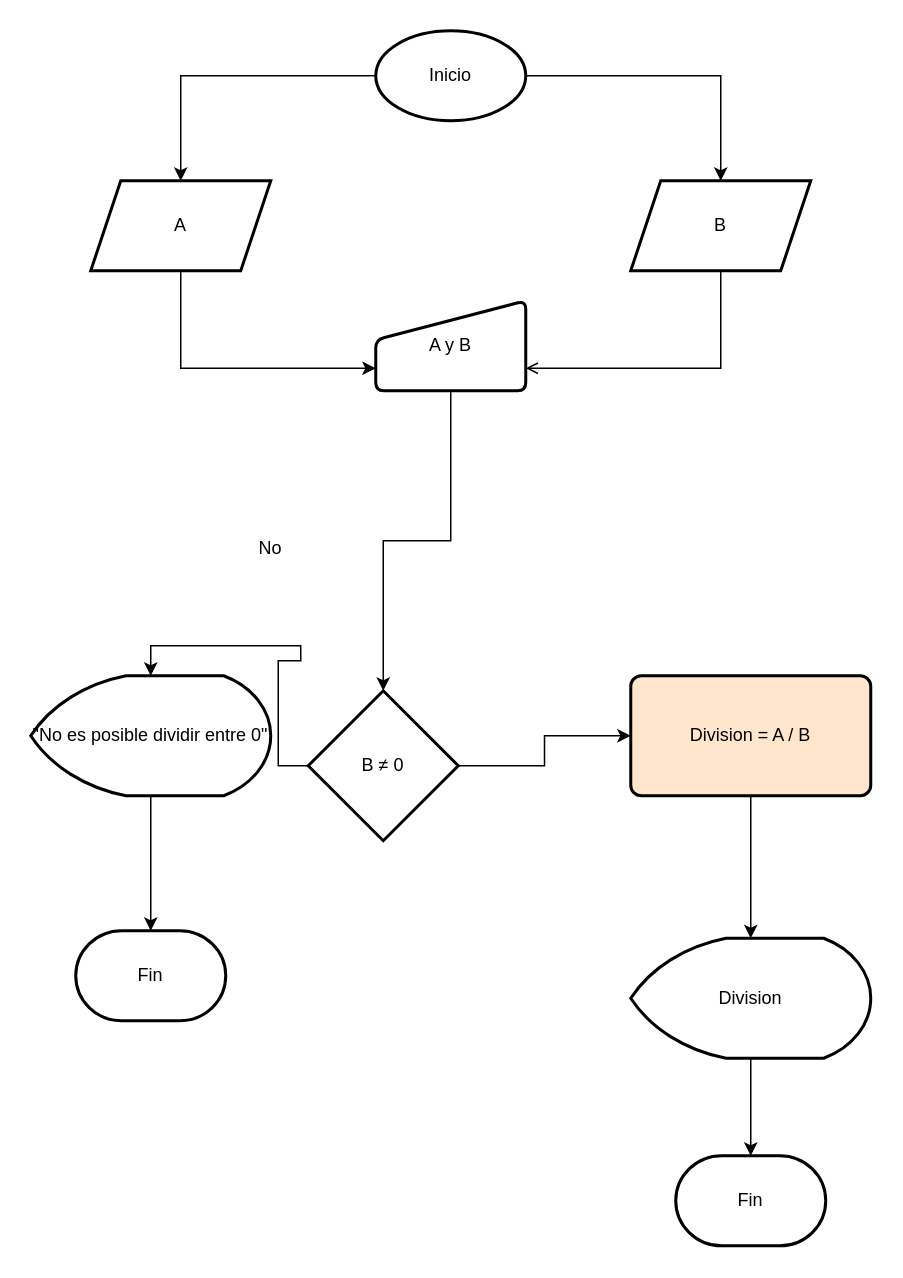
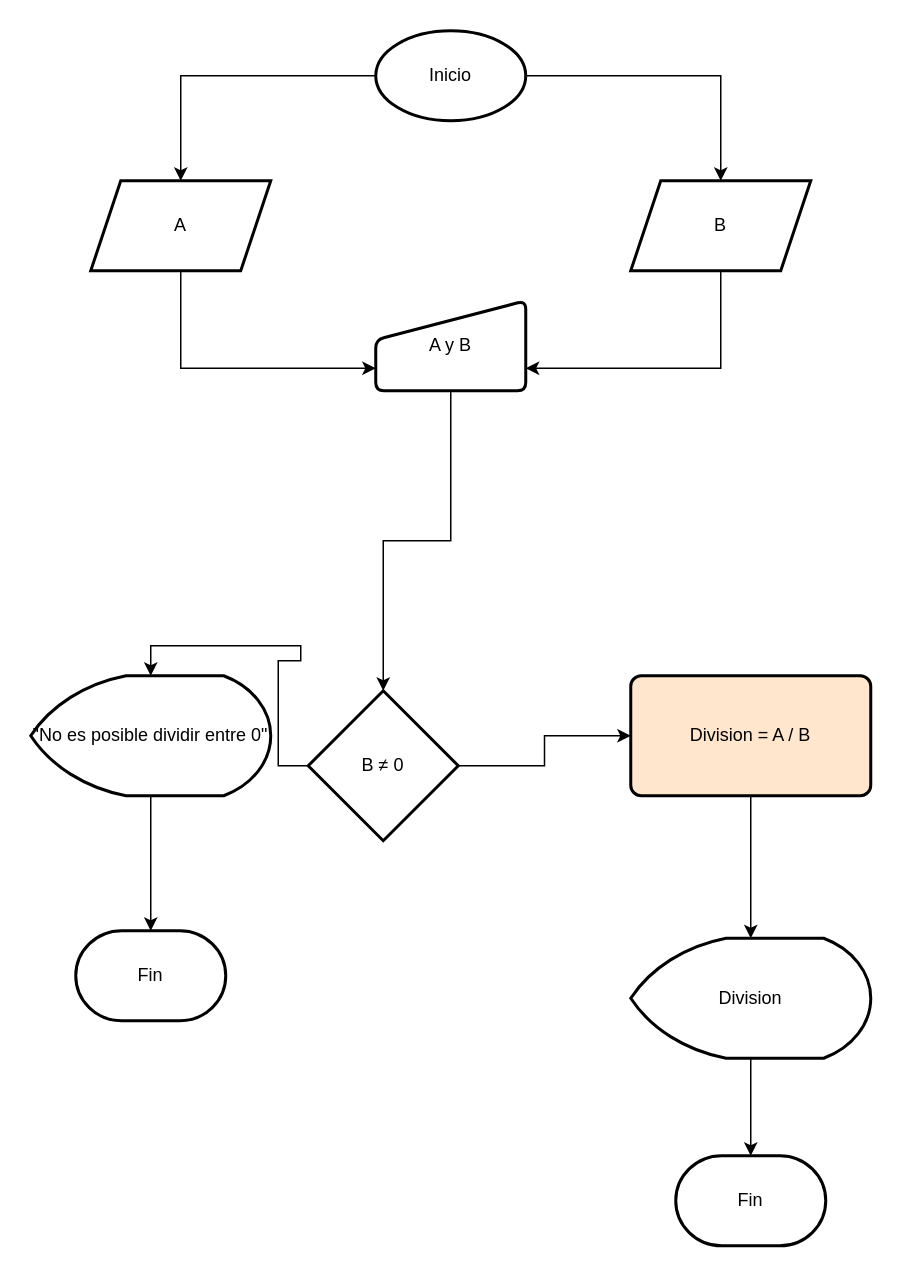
edge "B" -> "A y B": arrowhead open -> classic
node "No": removed
